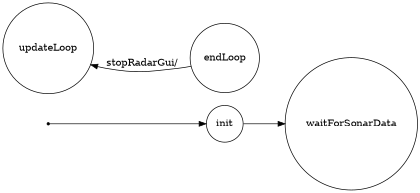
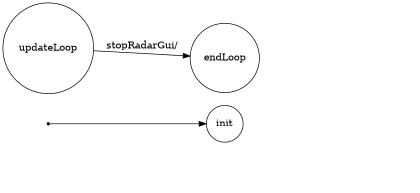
edge "endLoop" -> "updateLoop": reversed
node "waitForSonarData": removed
